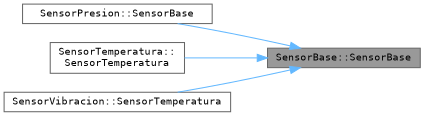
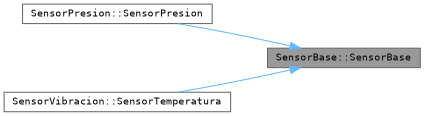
node "SensorPresion::SensorBase": label "SensorPresion::SensorBase" -> "SensorPresion::SensorPresion"
node "SensorTemperatura:: SensorTemperatura": removed
